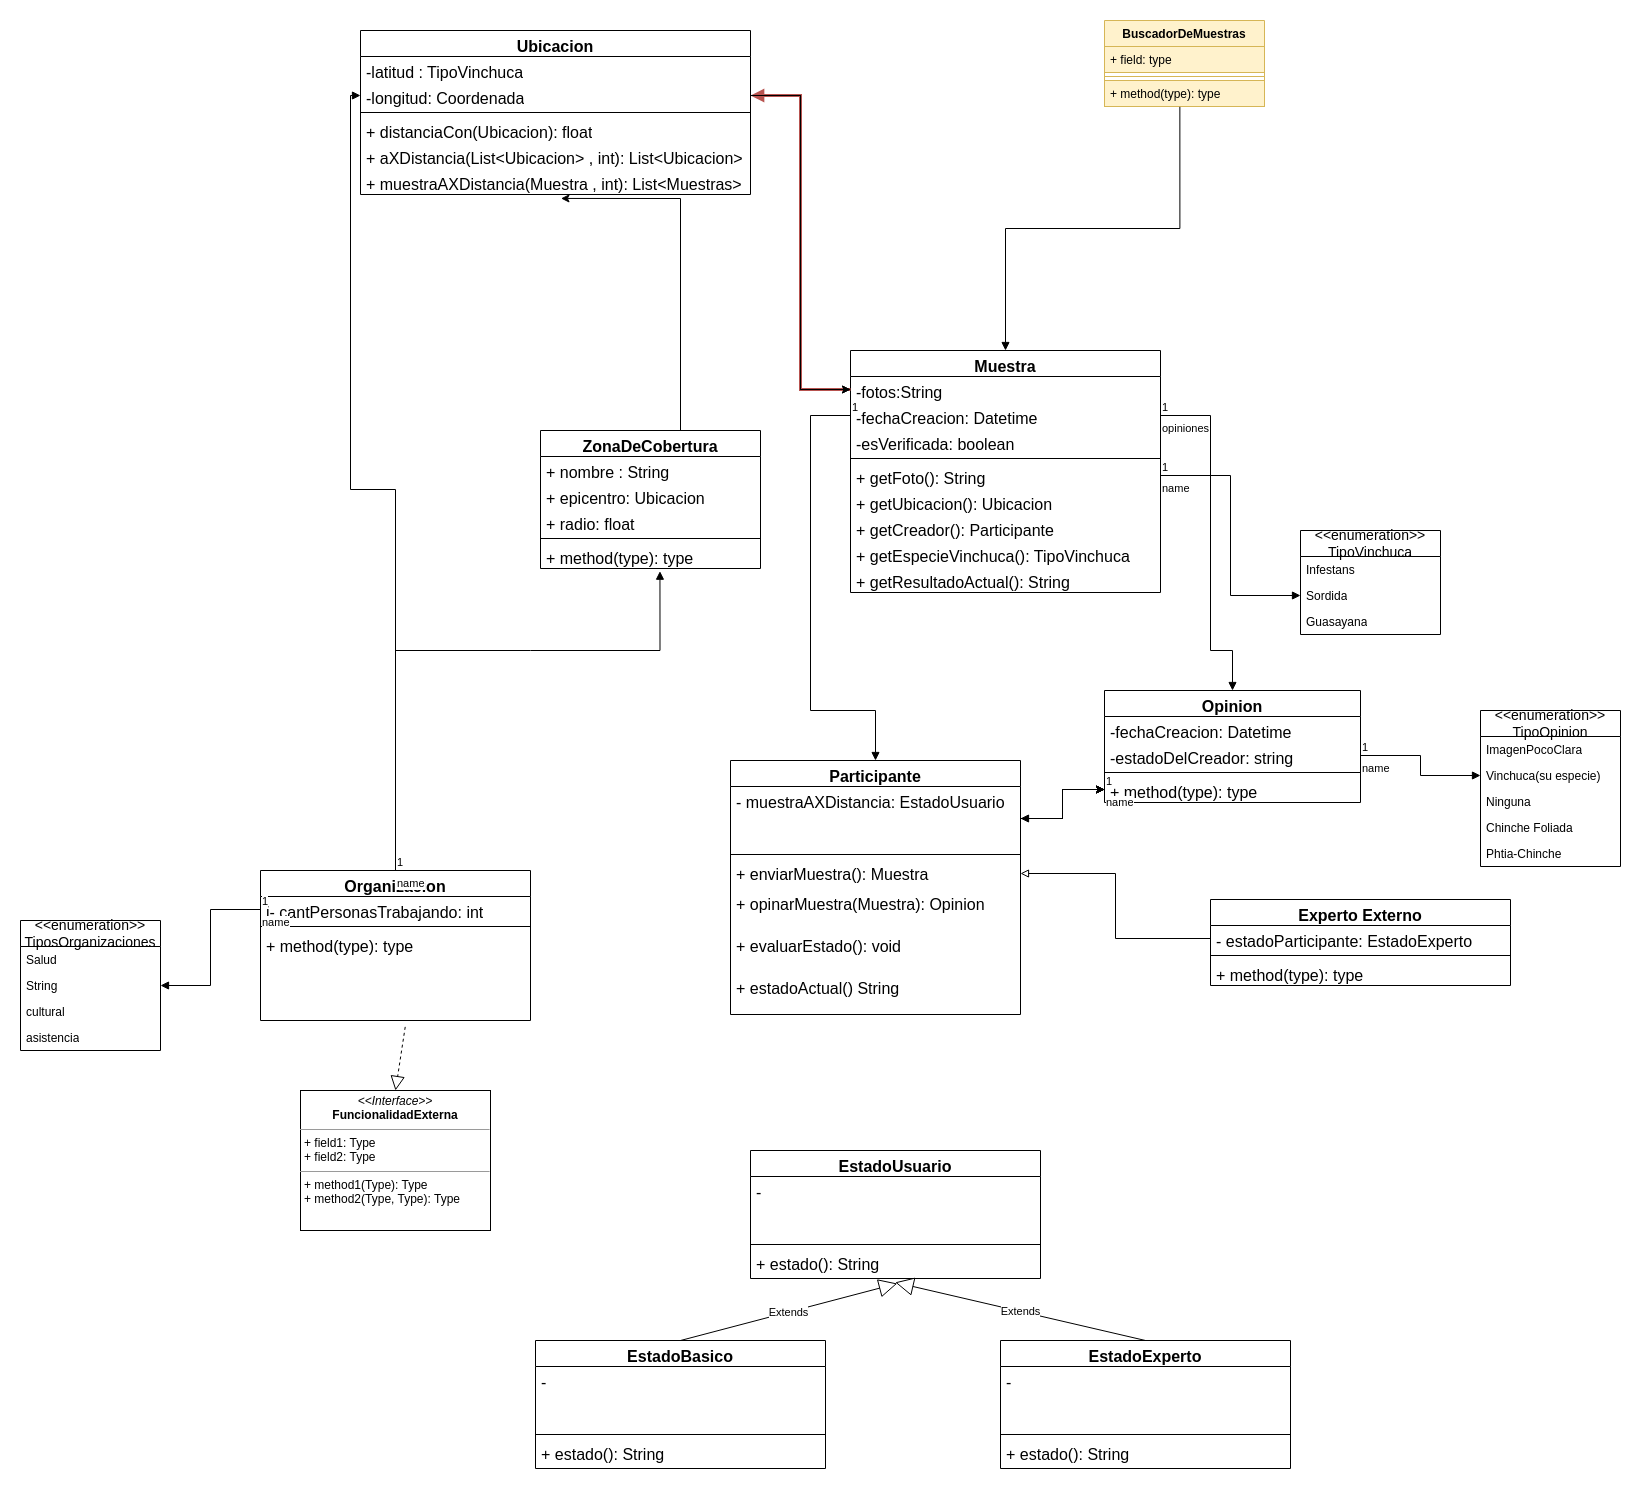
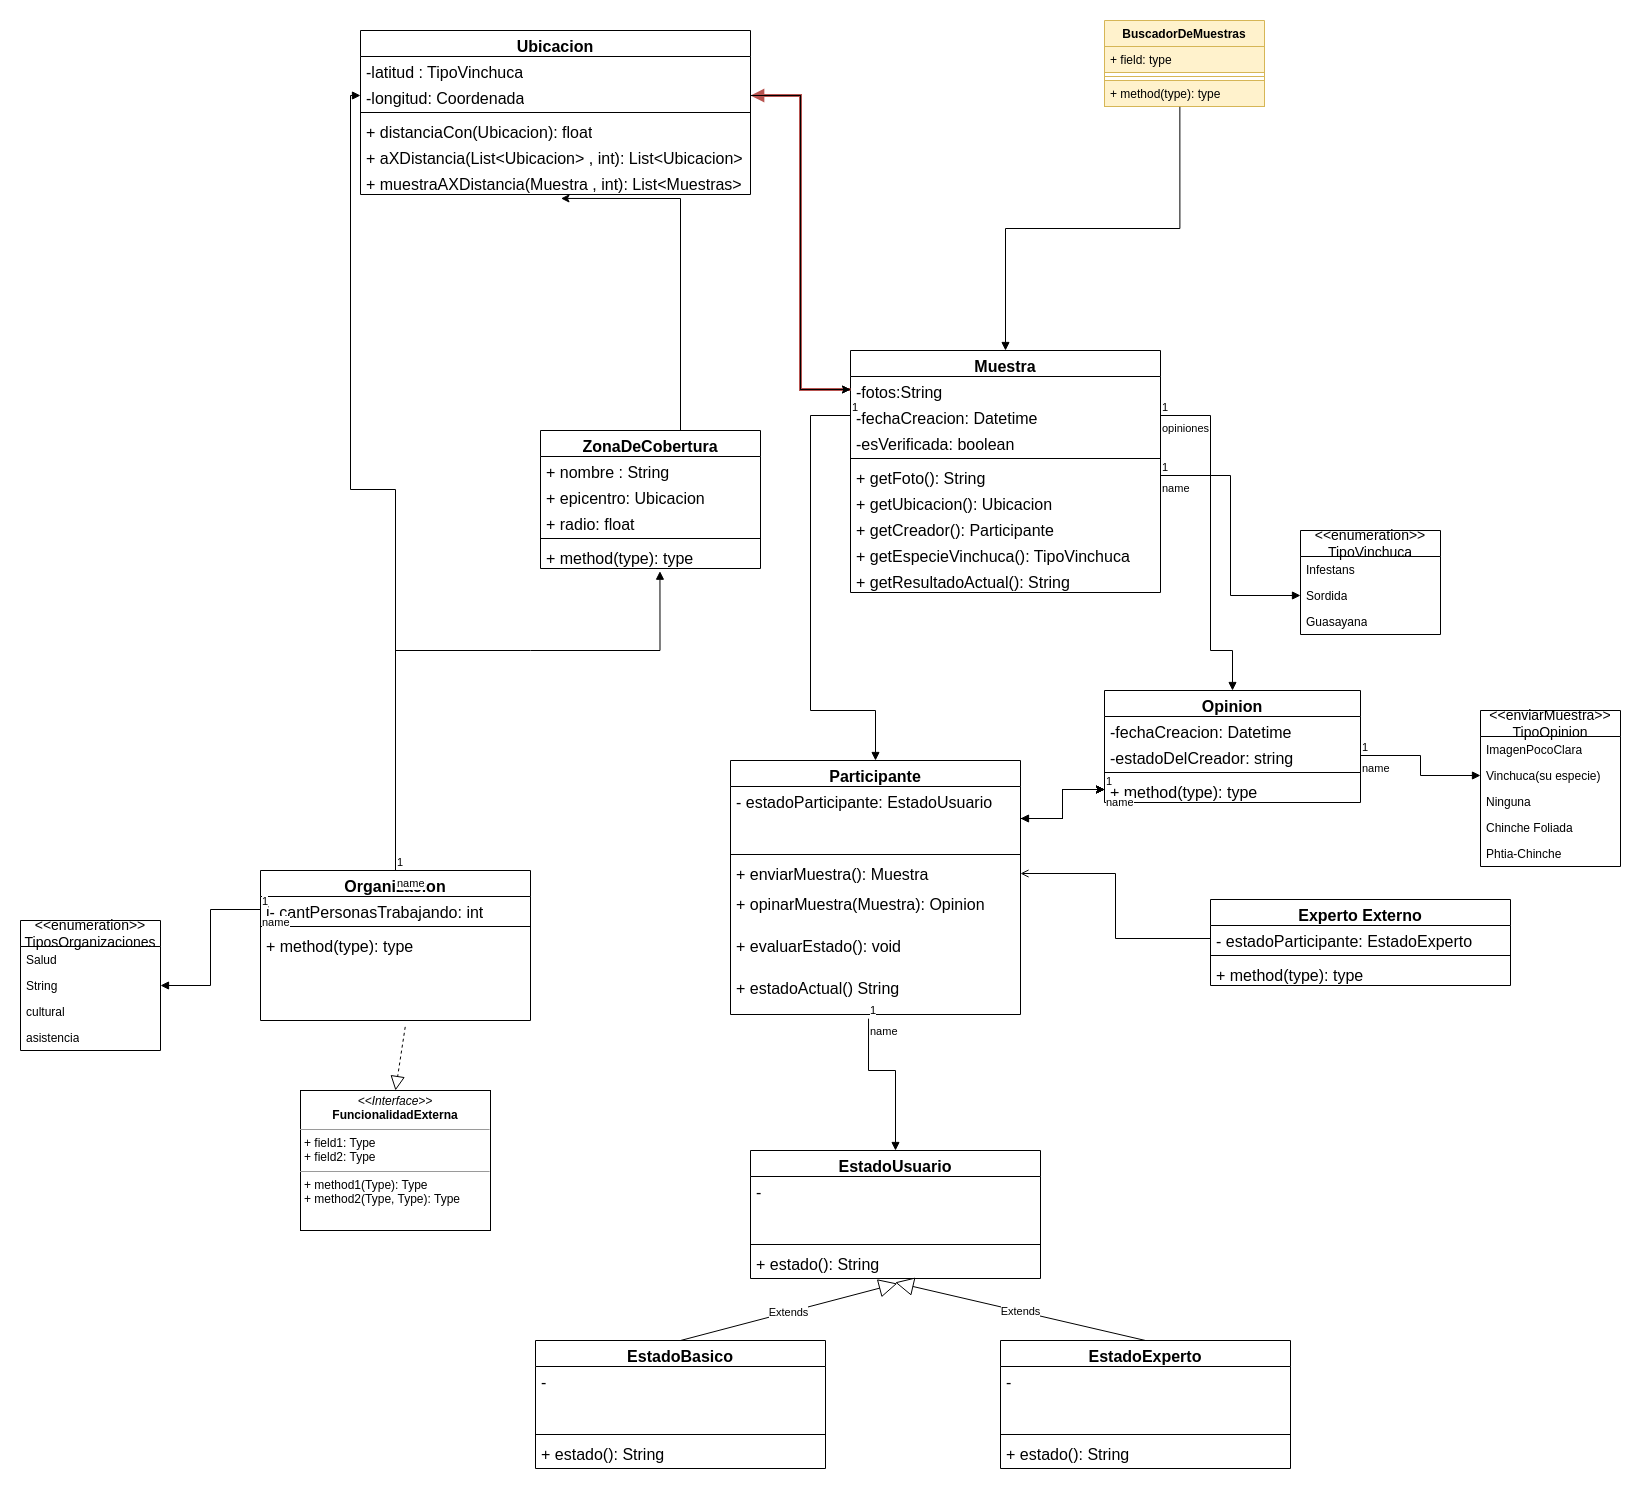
node "<<enumeration>> TipoOpinion": label "<<enumeration>> TipoOpinion" -> "<<enviarMuestra>> TipoOpinion"
node "- muestraAXDistancia: EstadoUsuario": label "- muestraAXDistancia: EstadoUsuario" -> "- estadoParticipante: EstadoUsuario"
edge "- estadoParticipante: EstadoExperto EstadoUsuario" -> "+ enviarMuestra(): Muestra": arrowhead block -> open
edge "+ estadoActual() String" -> "EstadoUsuario": added, labels "1", "name"
